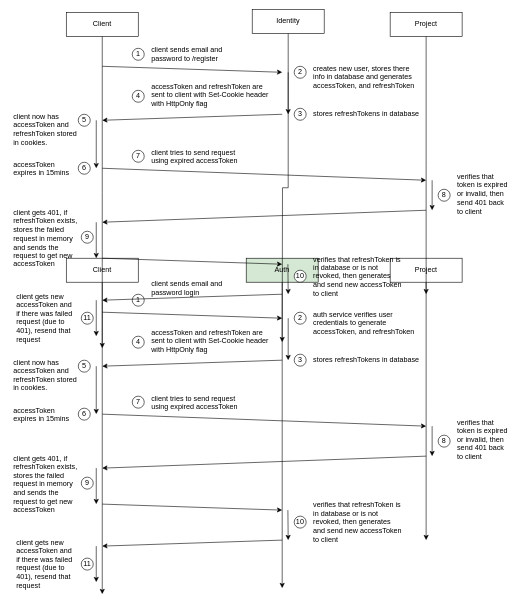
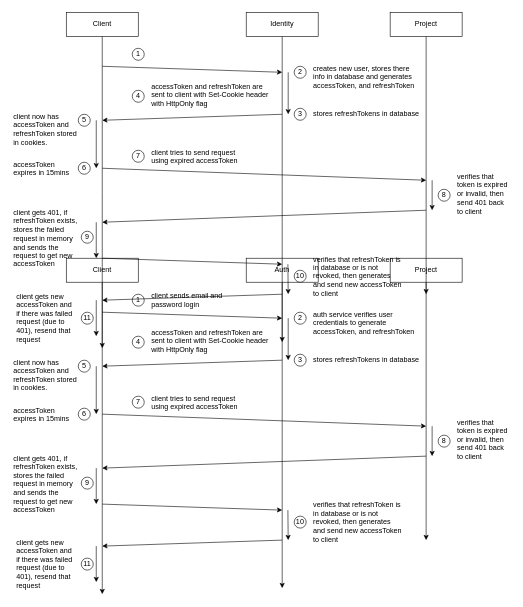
node "Identity": moved (288, 21) -> (282, 24)
node "client sends email and password to /register": removed
node "Auth": fillcolor #d5e8d4 -> #ffffff
node "client sends email and password login": moved (192, 288) -> (192, 300)
